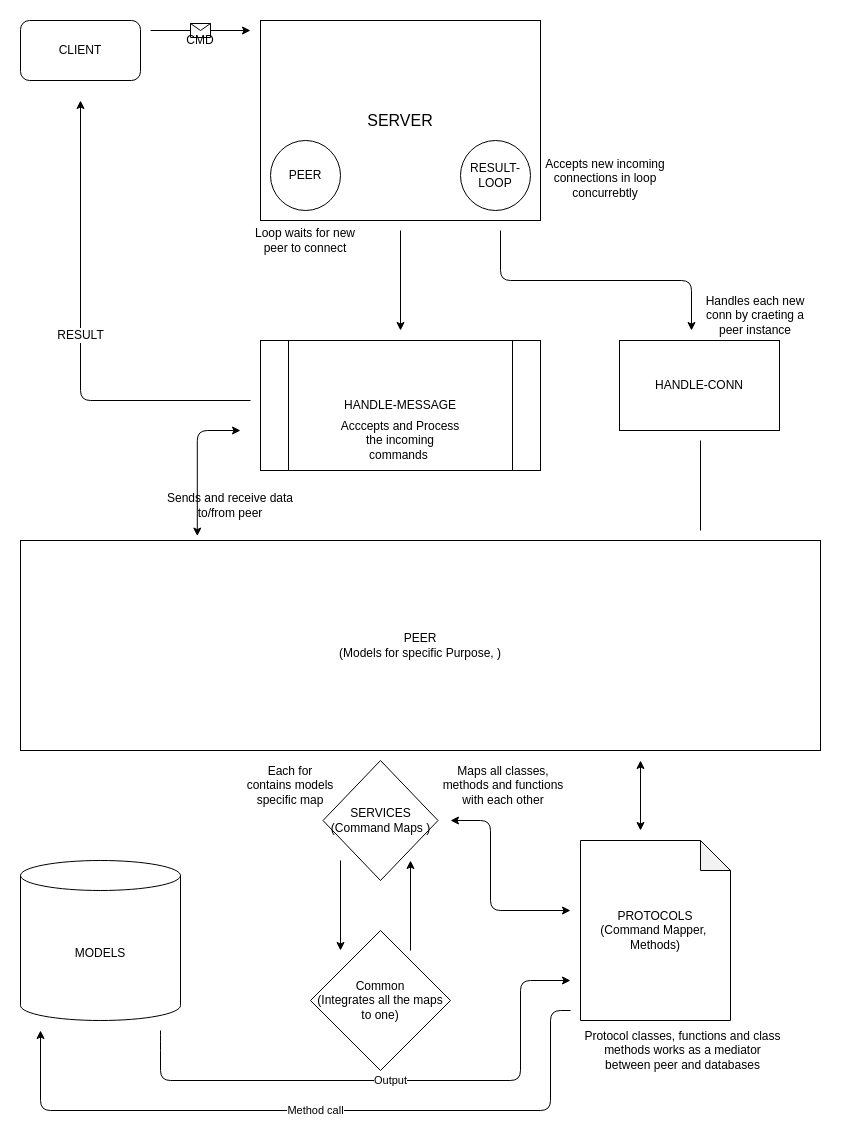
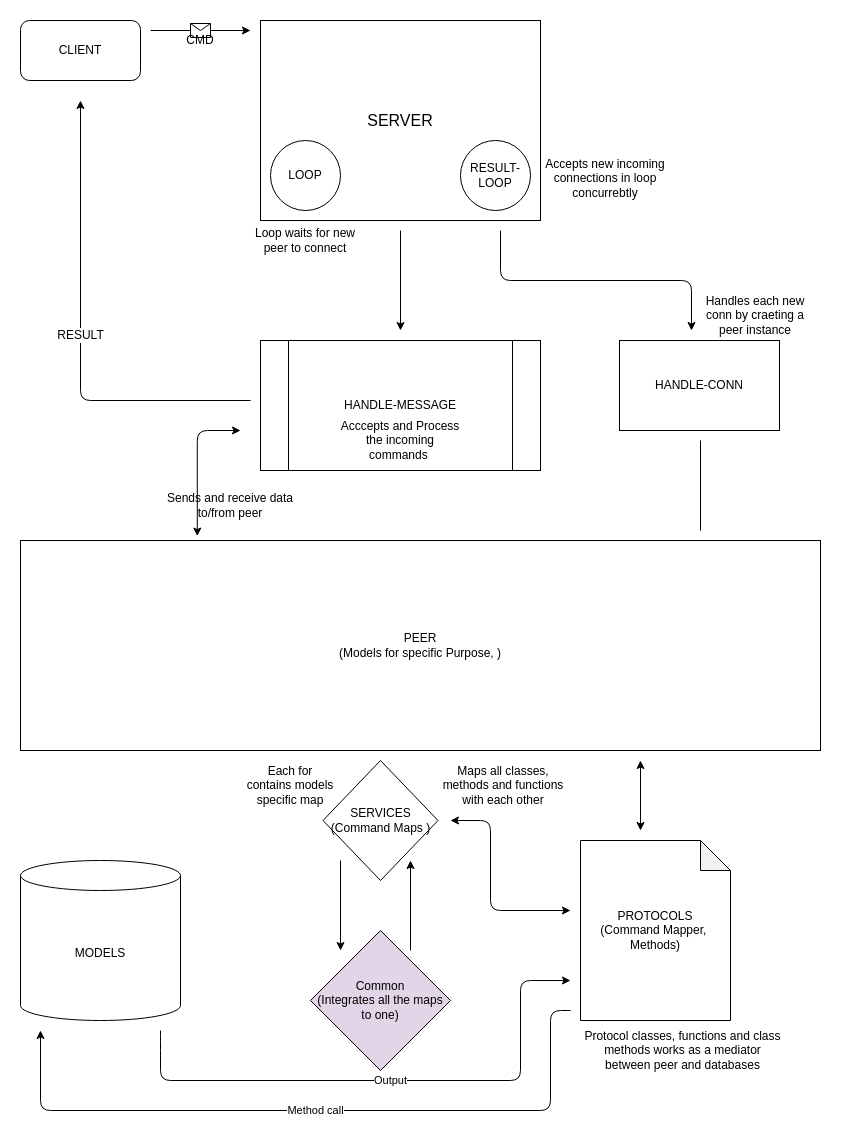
node "PEER": label "PEER" -> "LOOP"
node "Common (Integrates all the maps to one)": fillcolor #ffffff -> #e1d5e7
